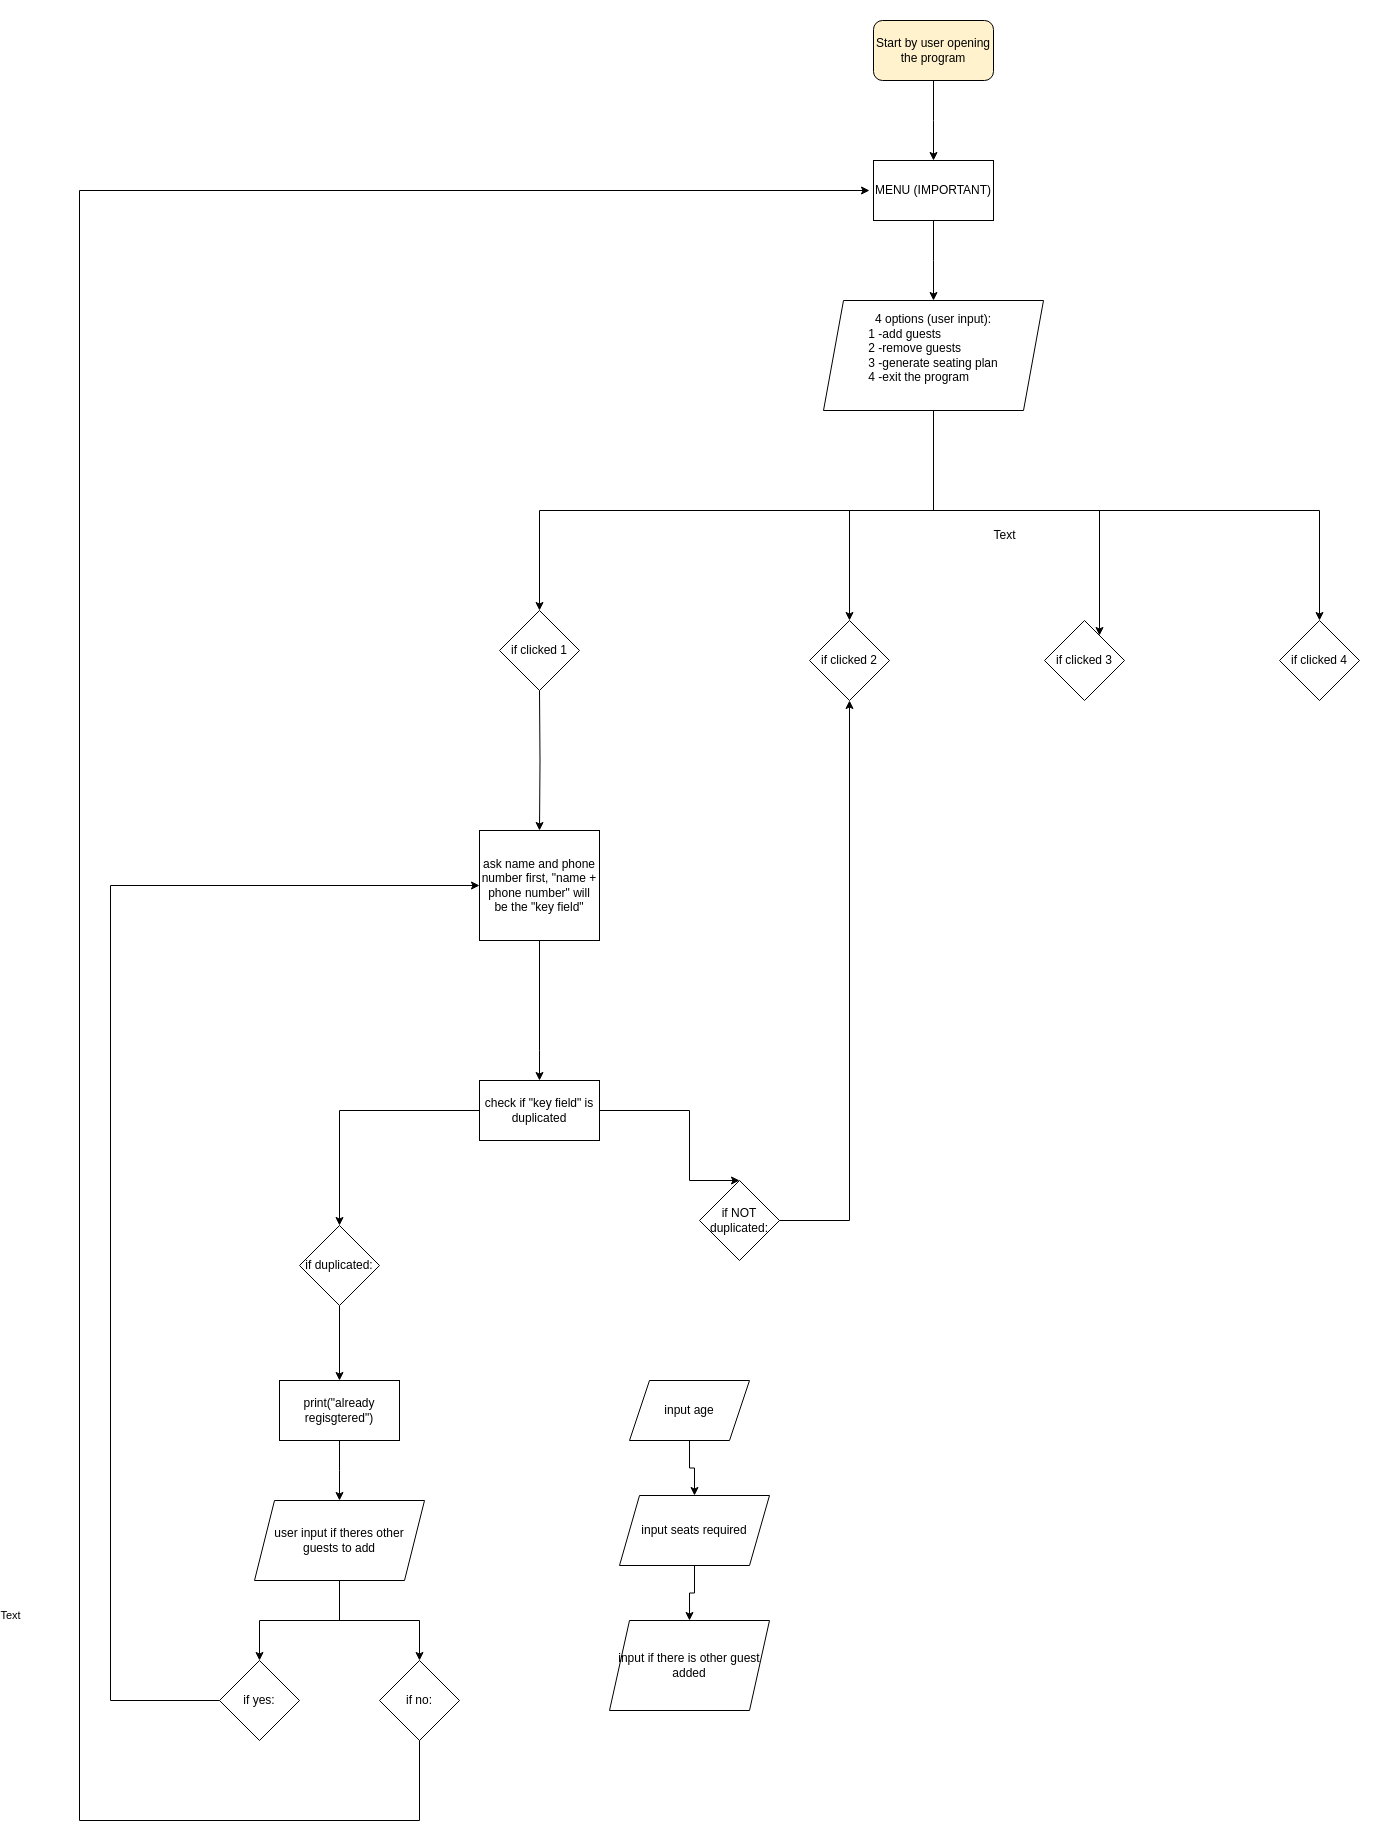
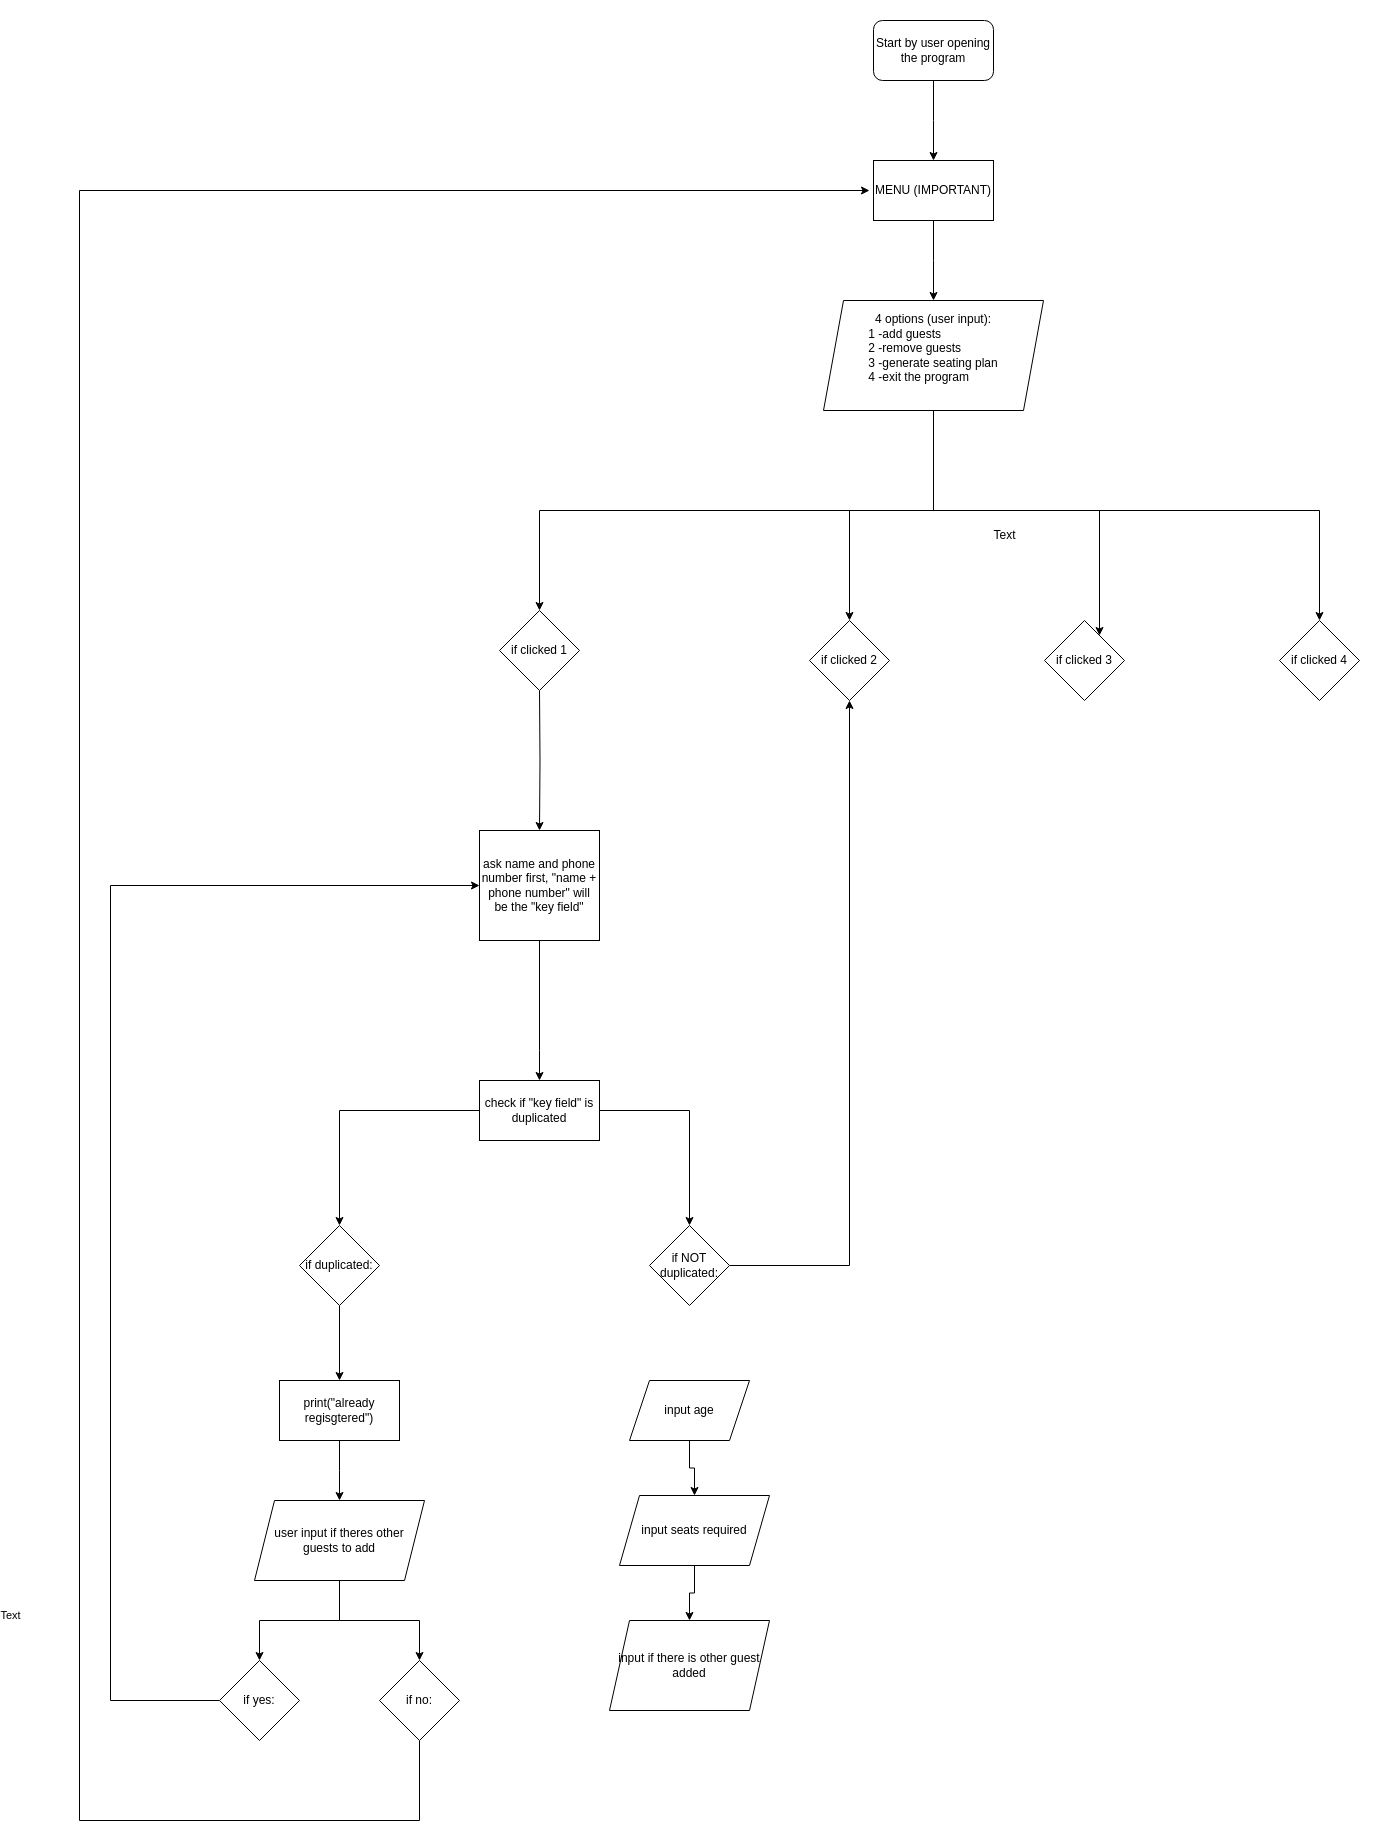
node "Start by user opening the program": fillcolor #fff2cc -> #ffffff
node "if NOT duplicated:": moved (740, 1221) -> (690, 1266)
